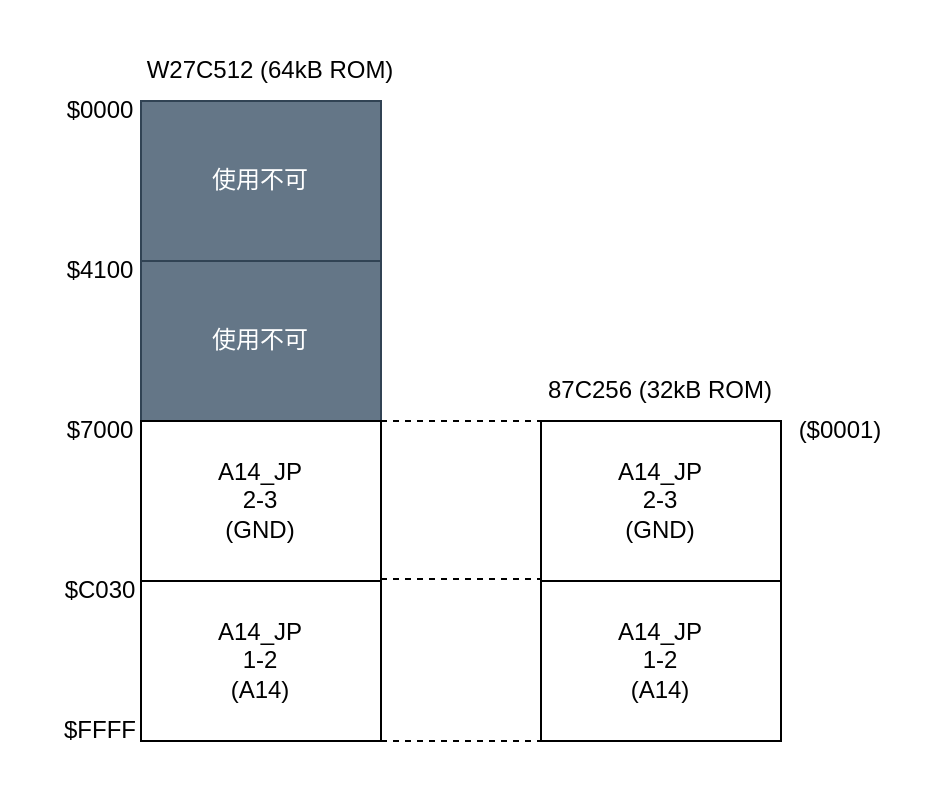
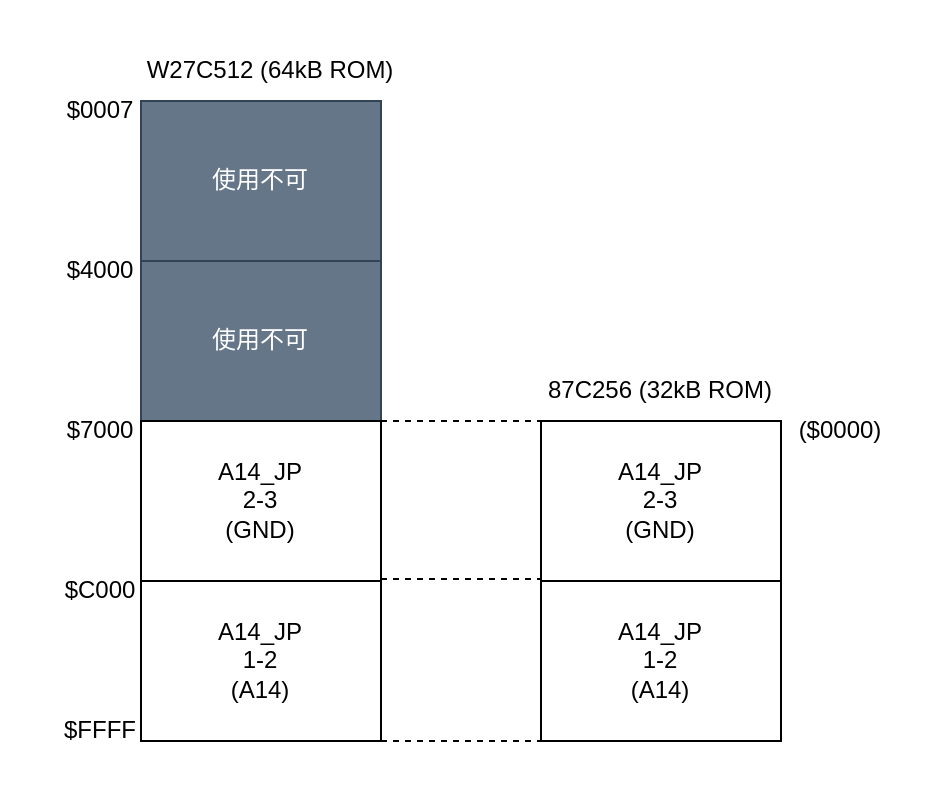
node "$0000": label "$0000" -> "$0007"
node "$4100": label "$4100" -> "$4000"
node "($0001)": label "($0001)" -> "($0000)"
node "$C030": label "$C030" -> "$C000"
